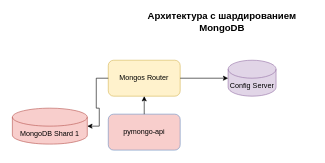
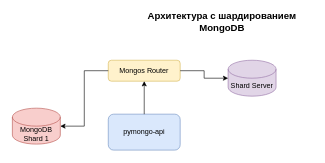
node "Mongos Router": size 72x36 -> 72x21
node "Config Server": label "Config Server" -> "Shard Server"
node "MongoDB Shard 1": size 75x36 -> 48x36
node "pymongo-api": fillcolor #f8cecc -> #dae8fc
